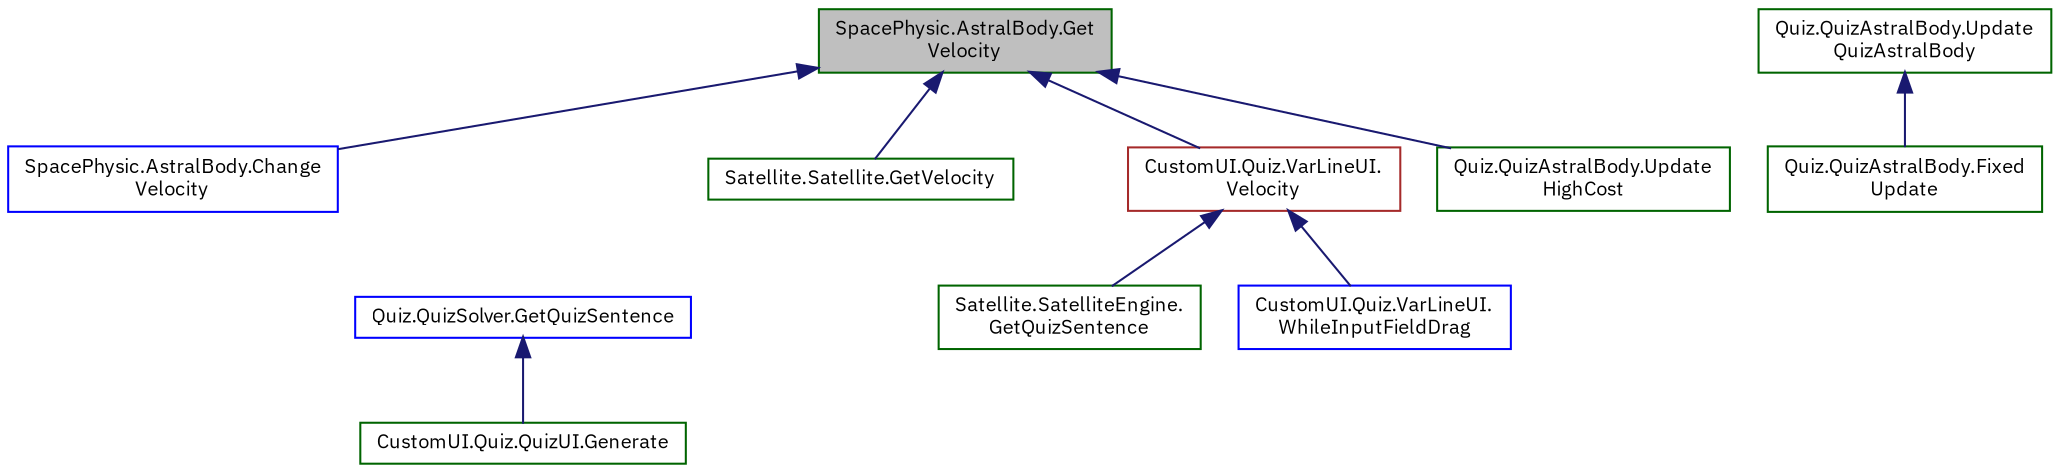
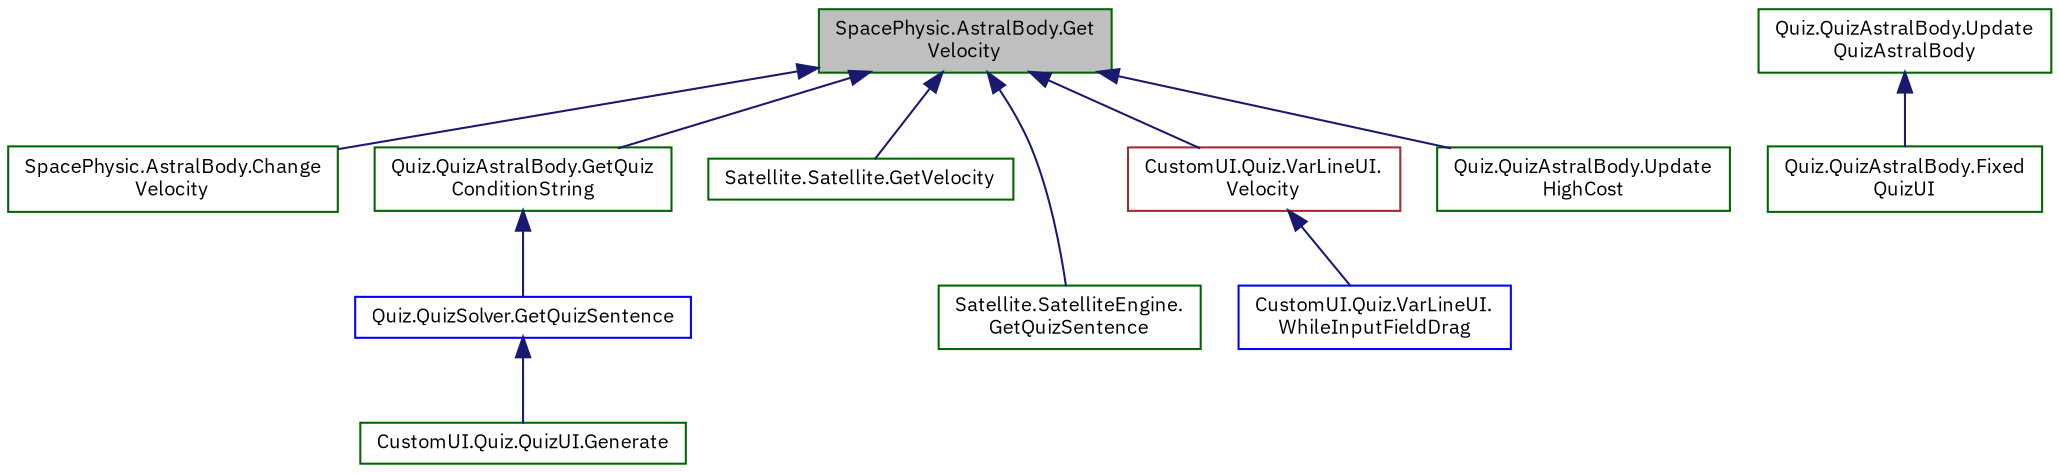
node "SpacePhysic.AstralBody.Change Velocity": color blue -> darkgreen
node "Quiz.QuizAstralBody.GetQuiz ConditionString": added
node "Quiz.QuizAstralBody.Fixed Update": label "Quiz.QuizAstralBody.Fixed Update" -> "Quiz.QuizAstralBody.Fixed QuizUI"
edge "Satellite.SatelliteEngine. GetQuizSentence" -> "CustomUI.Quiz.VarLineUI. Velocity": now "Satellite.SatelliteEngine. GetQuizSentence" -> "SpacePhysic.AstralBody.Get Velocity"
